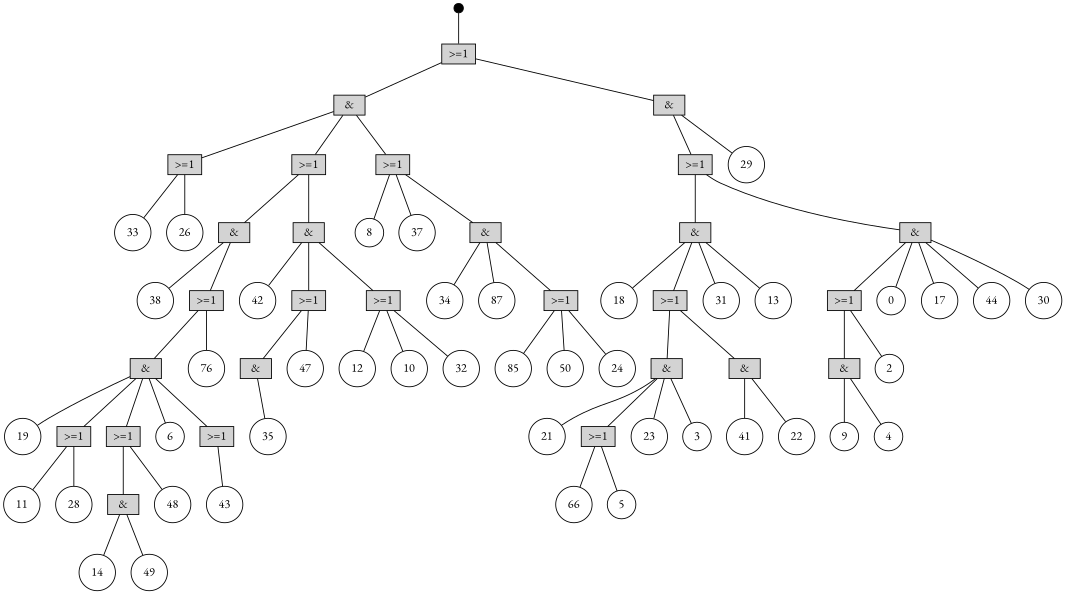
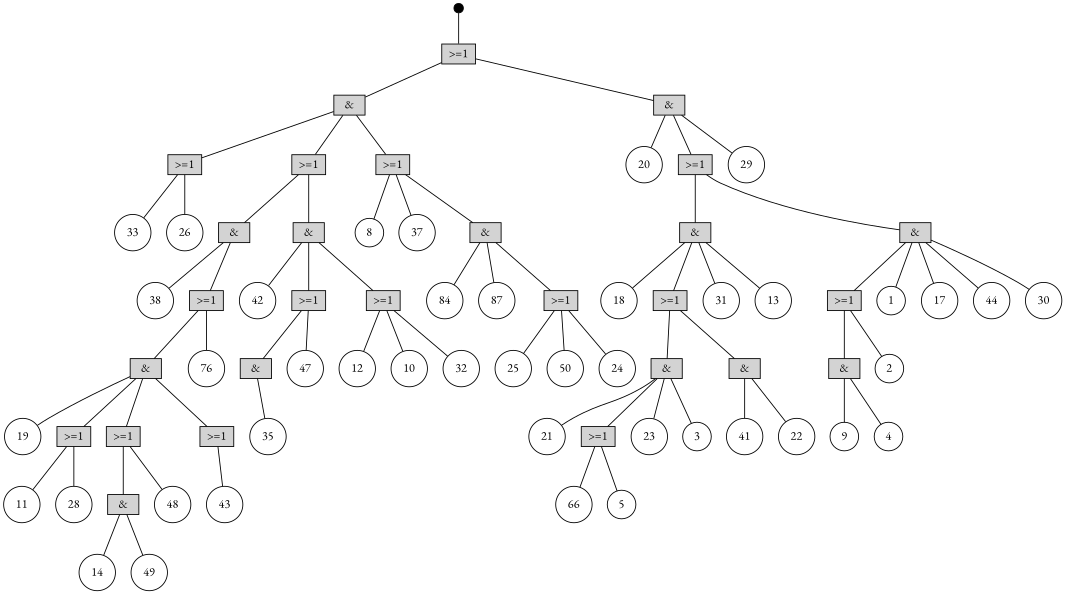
node "20": added
node "34": label "34" -> "84"
node "0": label "0" -> "1"
node "85": label "85" -> "25"
node "6": removed
